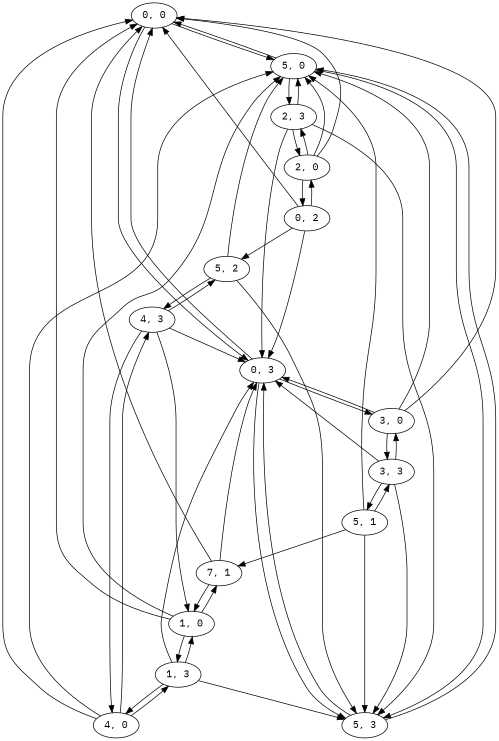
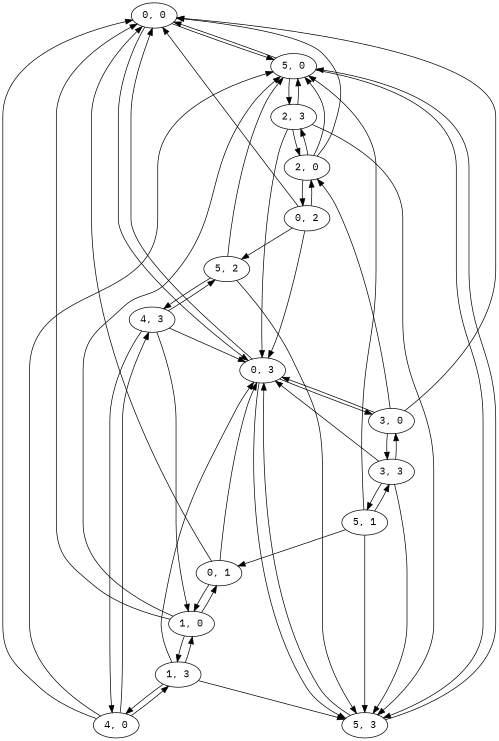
edge "3, 0" -> "5, 0": now "3, 0" -> "2, 0"
node "7, 1": label "7, 1" -> "0, 1"
